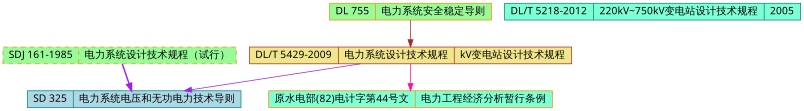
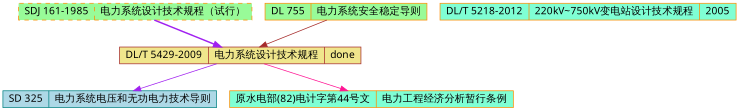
node "DL/T 5218-2012": color teal -> darkorange
node "DL/T 5429-2009": text "kV变电站设计技术规程" -> "done"
edge "SDJ 161-1985" -> "SD 325": now "SDJ 161-1985" -> "DL/T 5429-2009"
